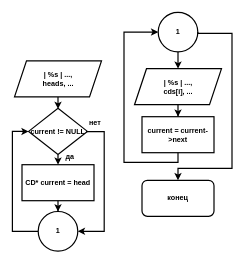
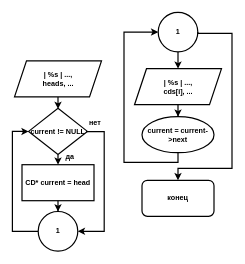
node "current = current->next": shape rectangle -> ellipse
